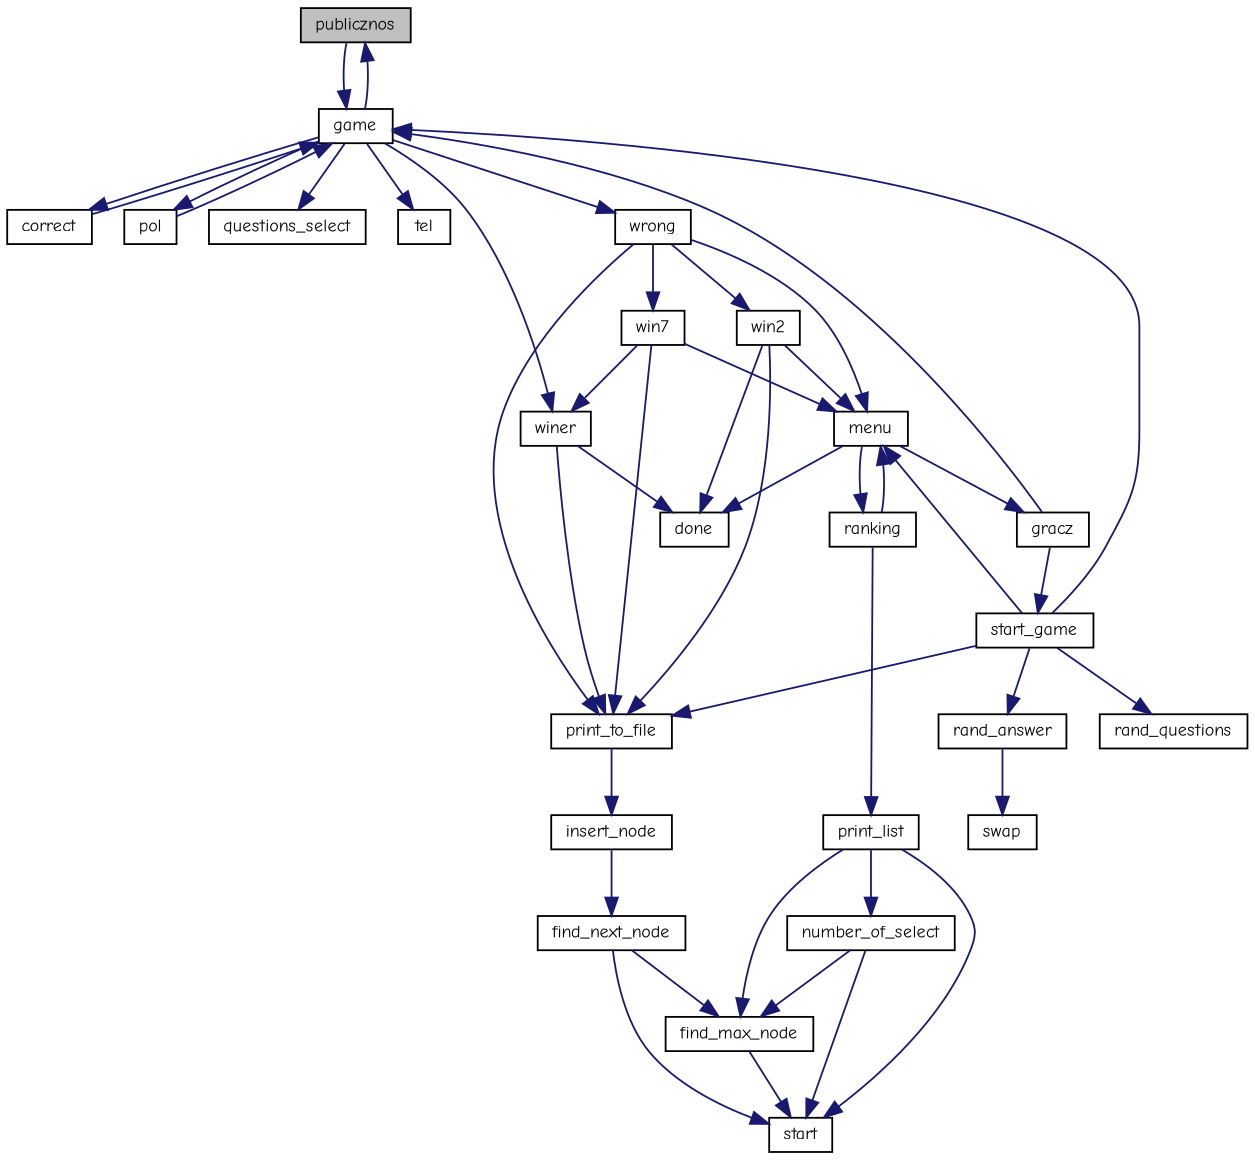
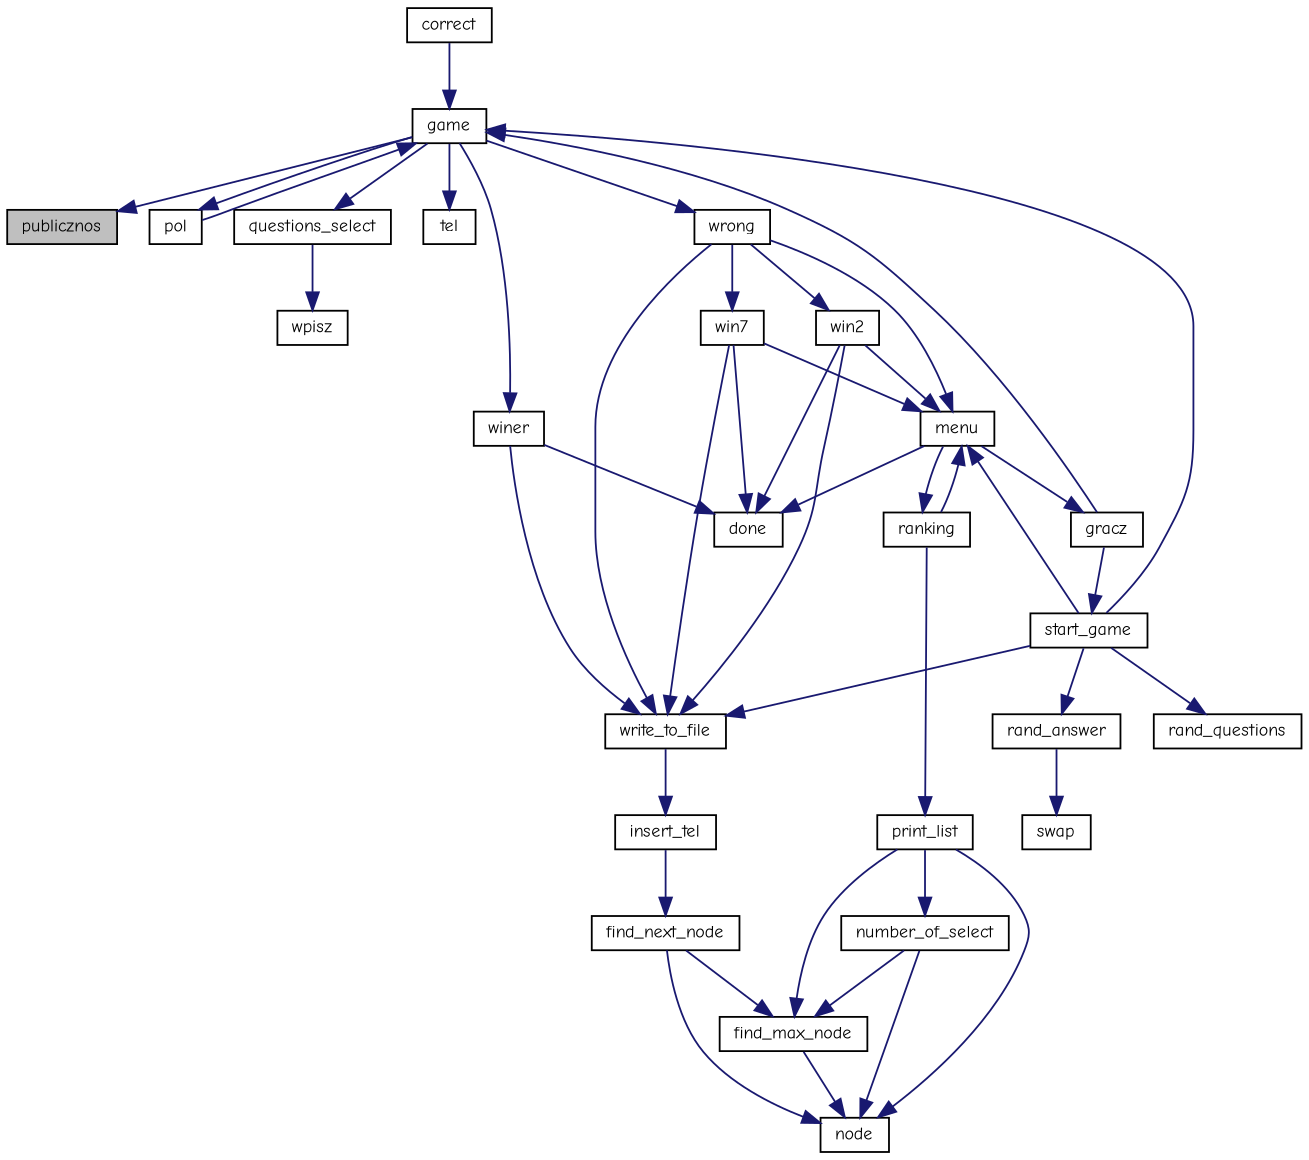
edge "publicznos" -> "game": removed
edge "game" -> "correct": removed
node "wpisz": added
edge "win7" -> "winer": now "win7" -> "done"
node "print_to_file": label "print_to_file" -> "write_to_file"
node "insert_node": label "insert_node" -> "insert_tel"
node "start": label "start" -> "node"
